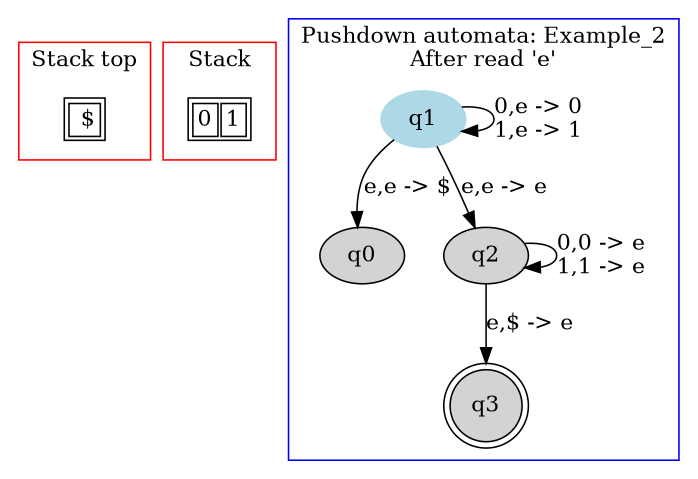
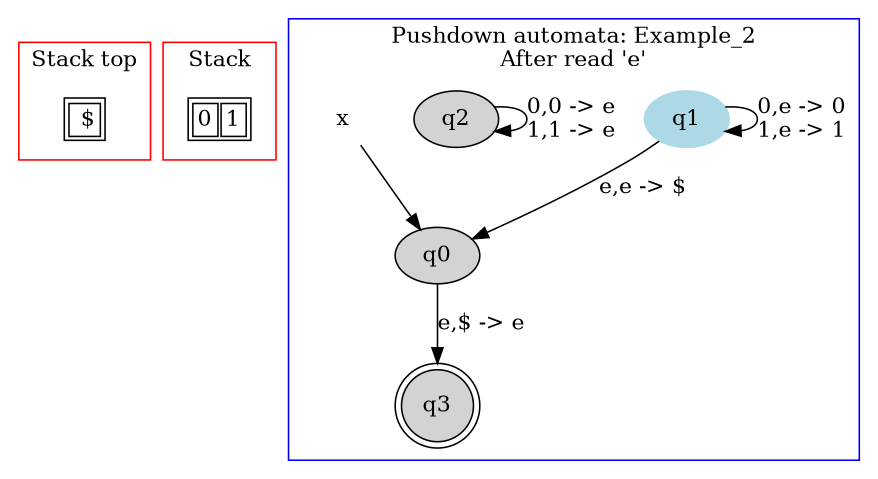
node "x": added
edge "q1" -> "q2": removed, label "e,e -> e"
edge "q2" -> "q3": now "q0" -> "q3"
